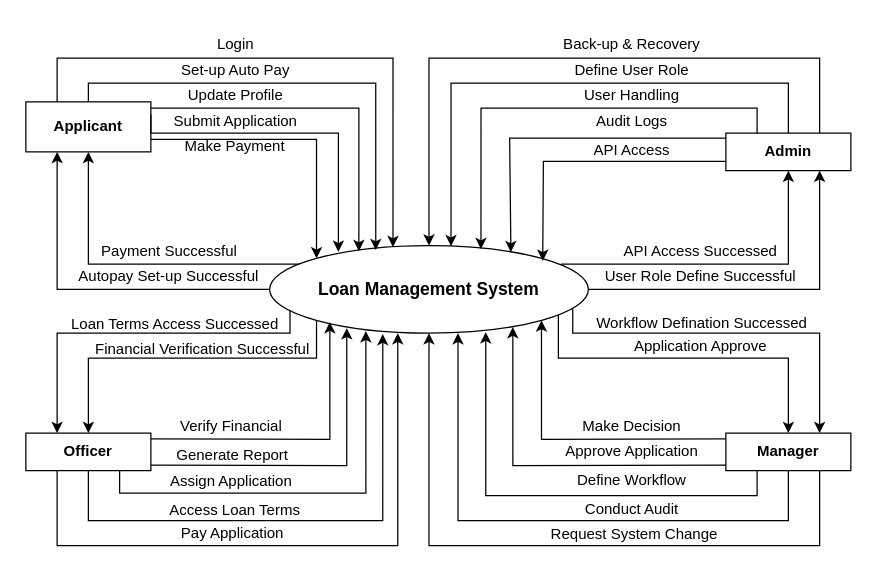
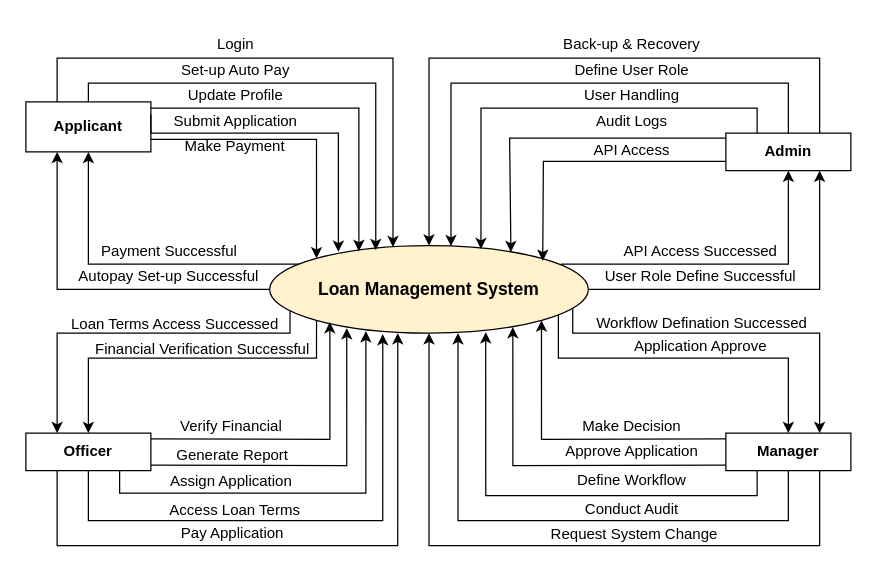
node "Loan Management System": fillcolor #ffffff -> #fff2cc
